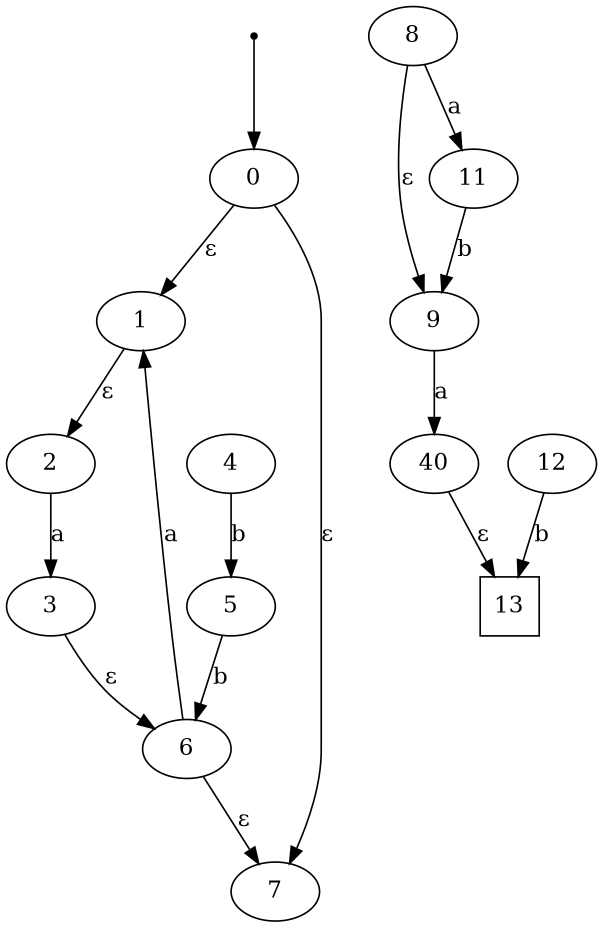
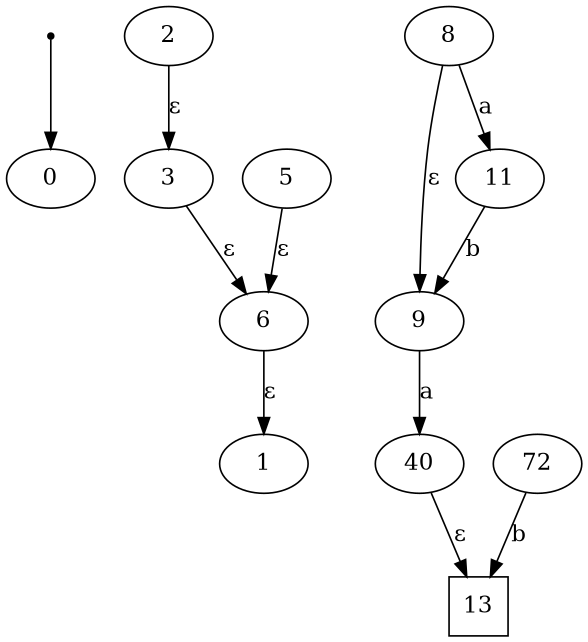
edge "0" -> "1": removed, label "ε"
edge "1" -> "2": removed, label "ε"
node "4": removed
node "12": label "12" -> "72"
edge "2" -> "3": label "a" -> "ε"
edge "6" -> "1": label "a" -> "ε"
edge "5" -> "6": label "b" -> "ε"
node "7": removed
